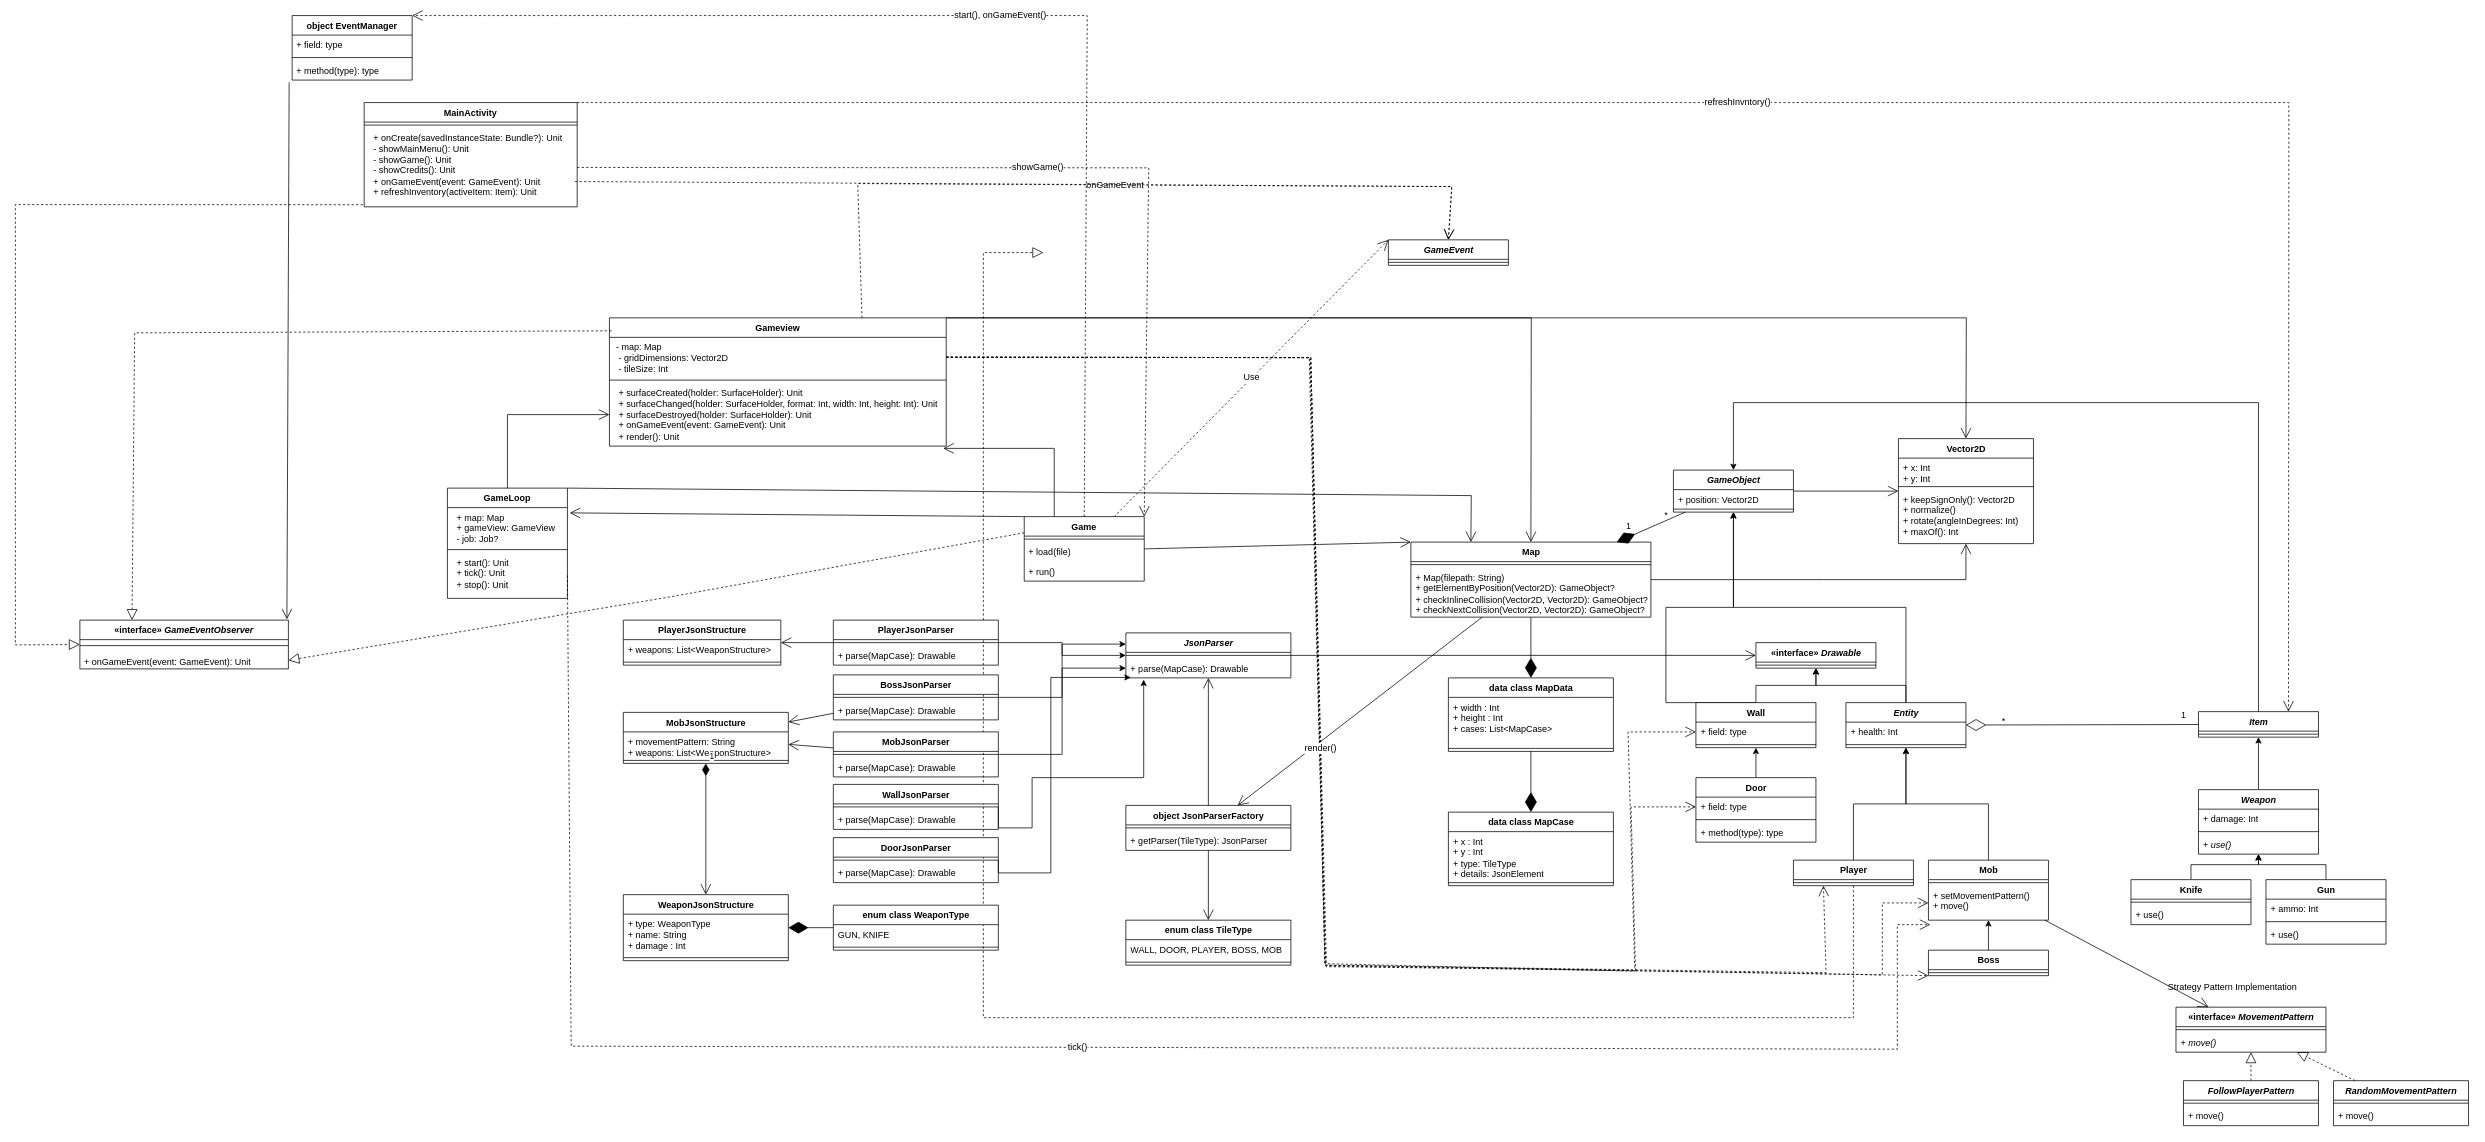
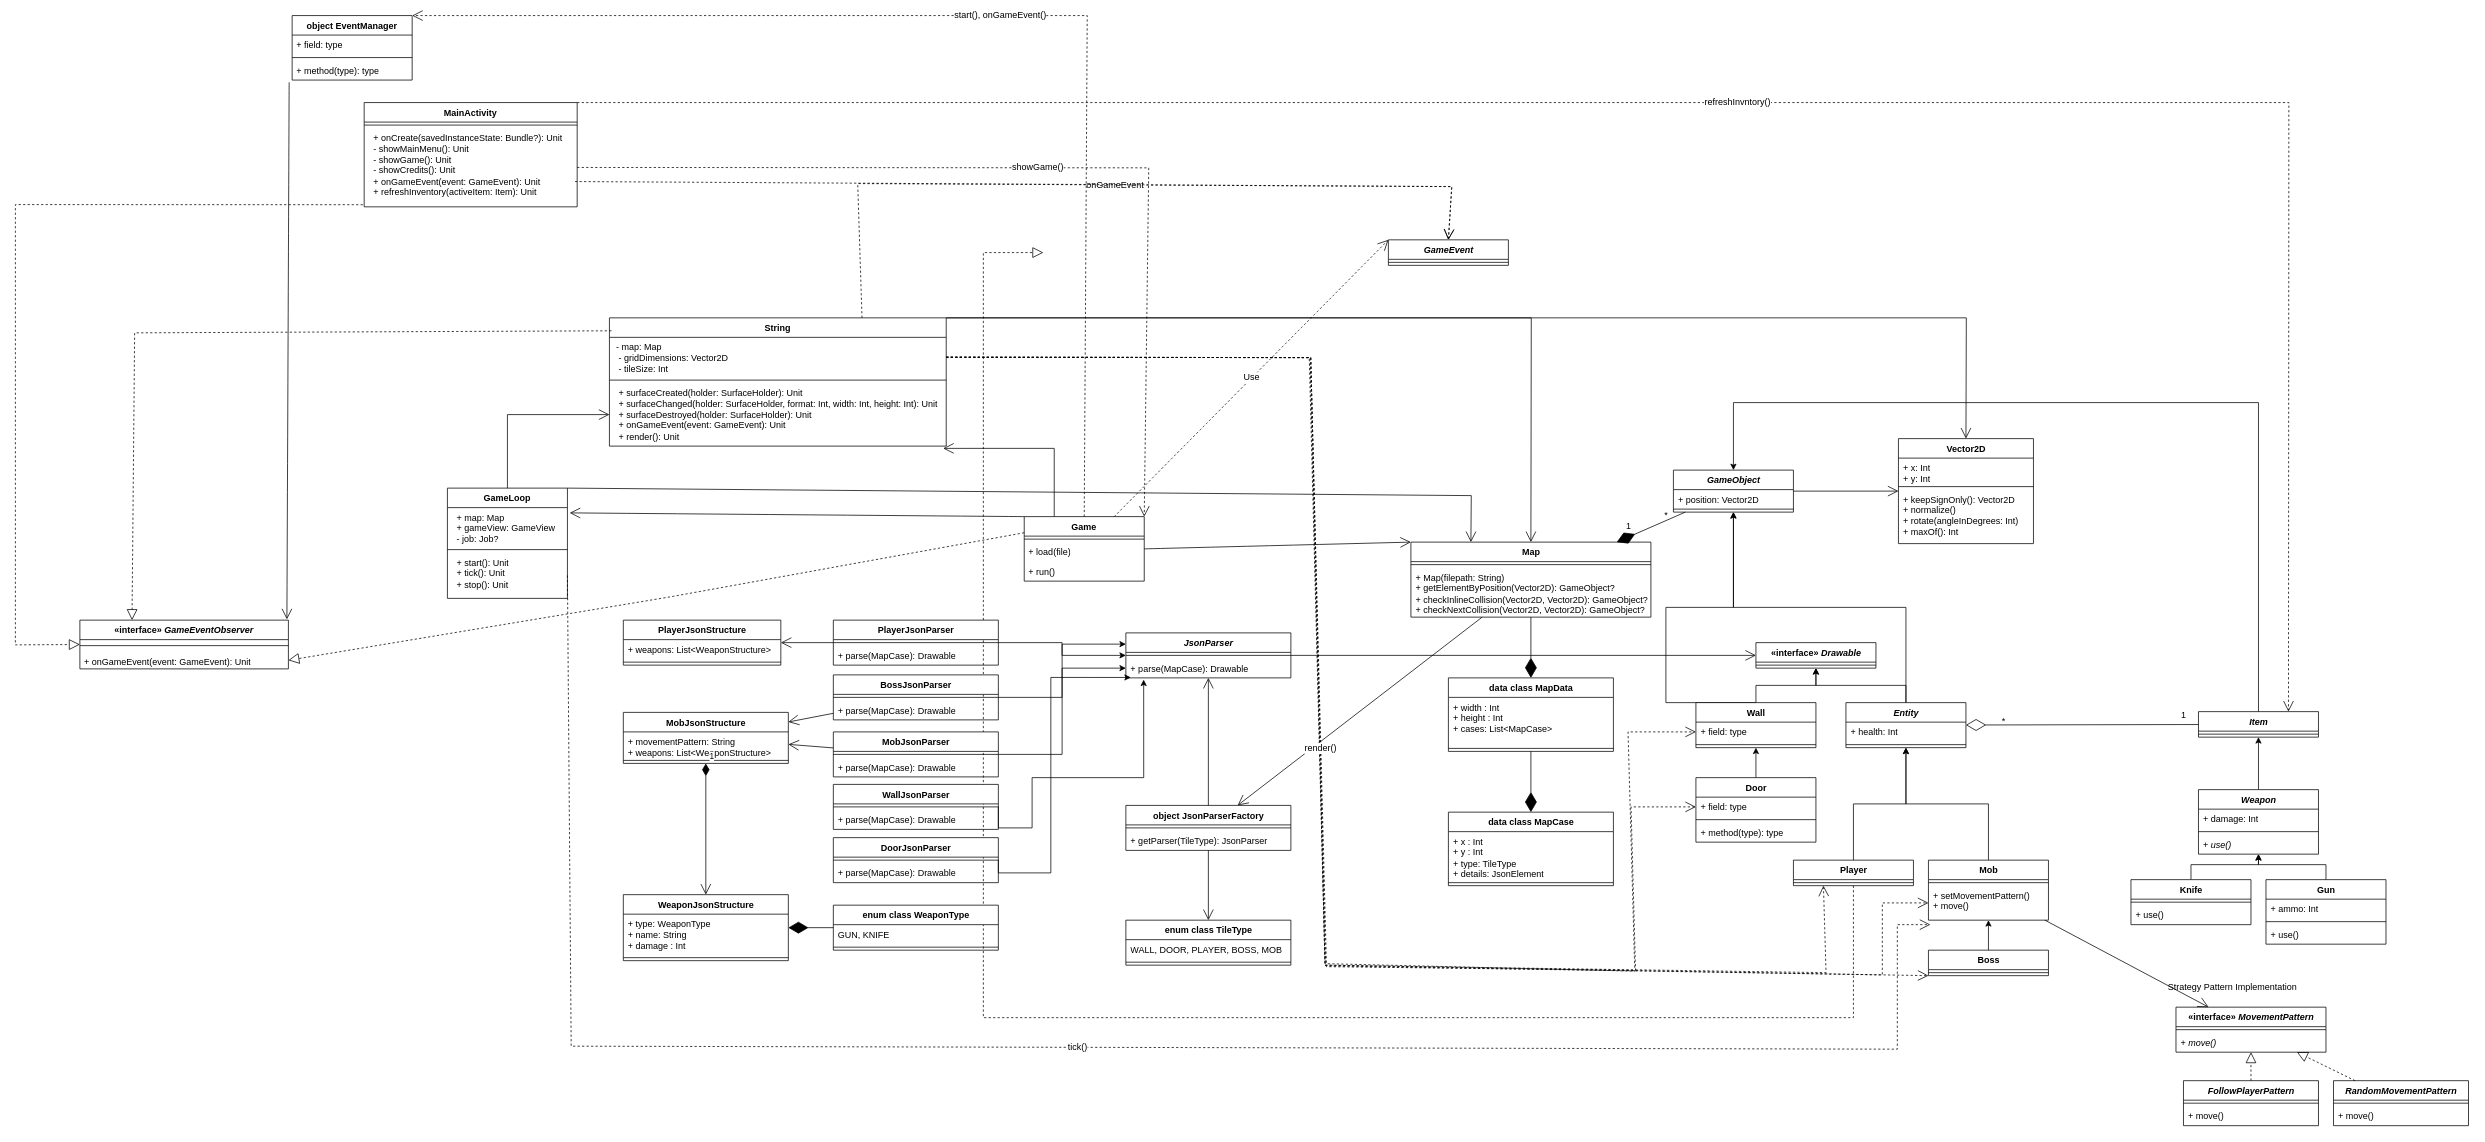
node "Gameview": label "Gameview" -> "String"
edge "Map" -> "Vector2D": removed
